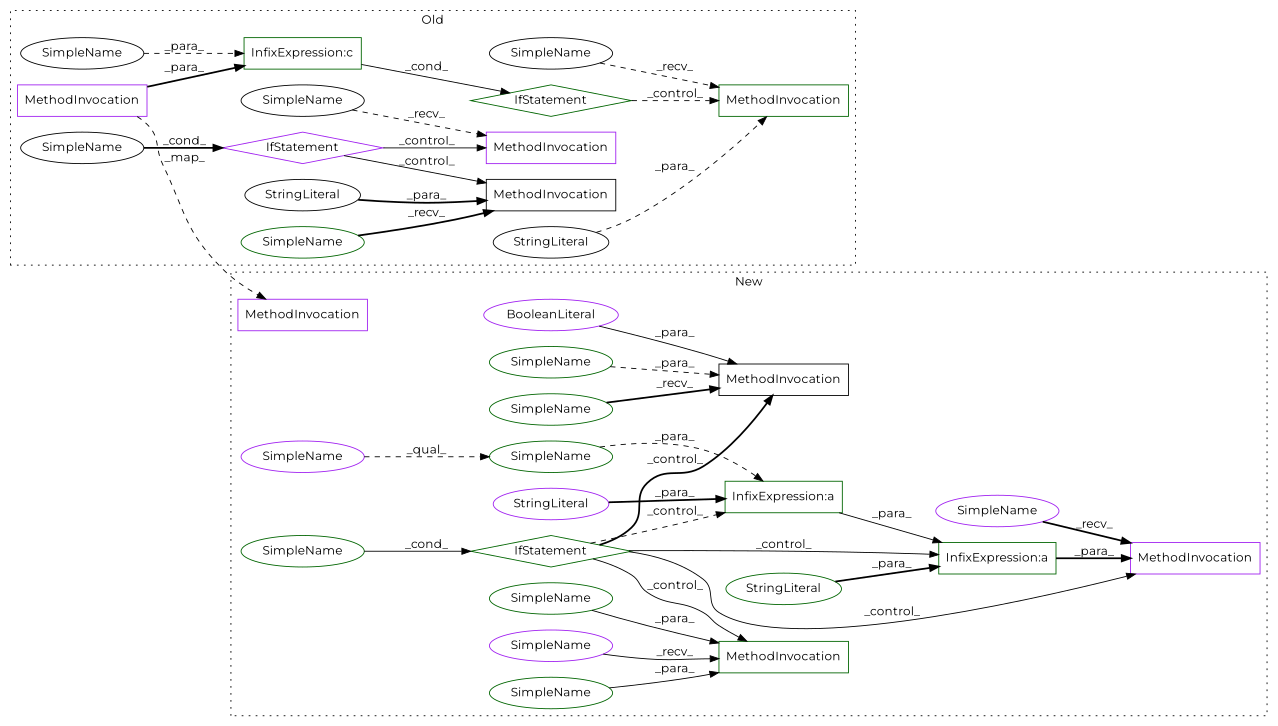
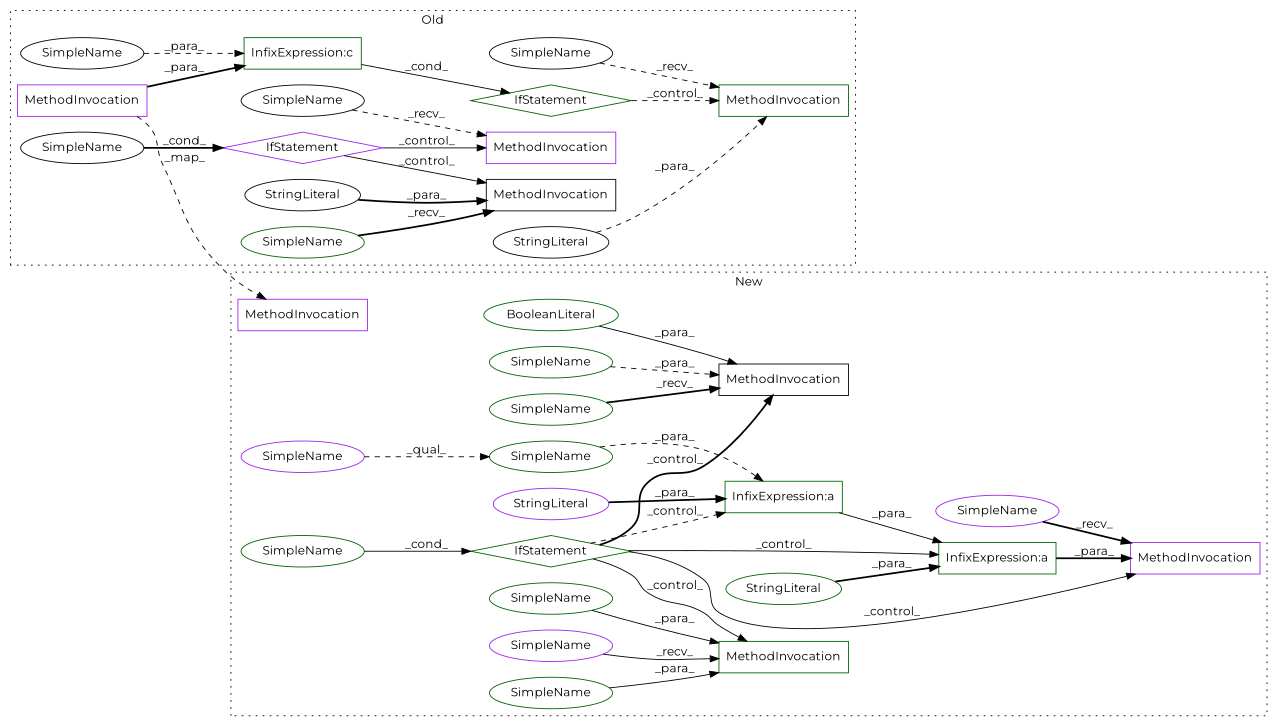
node "BooleanLiteral": color purple -> darkgreen
